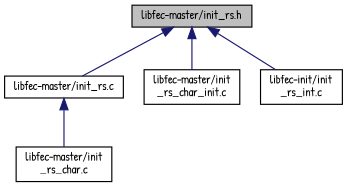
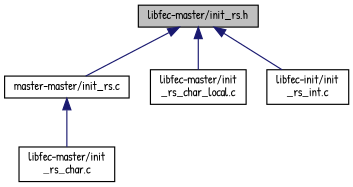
node "libfec-master/init_rs.c": label "libfec-master/init_rs.c" -> "master-master/init_rs.c"
node "libfec-master/init _rs_char_init.c": label "libfec-master/init _rs_char_init.c" -> "libfec-master/init _rs_char_local.c"
